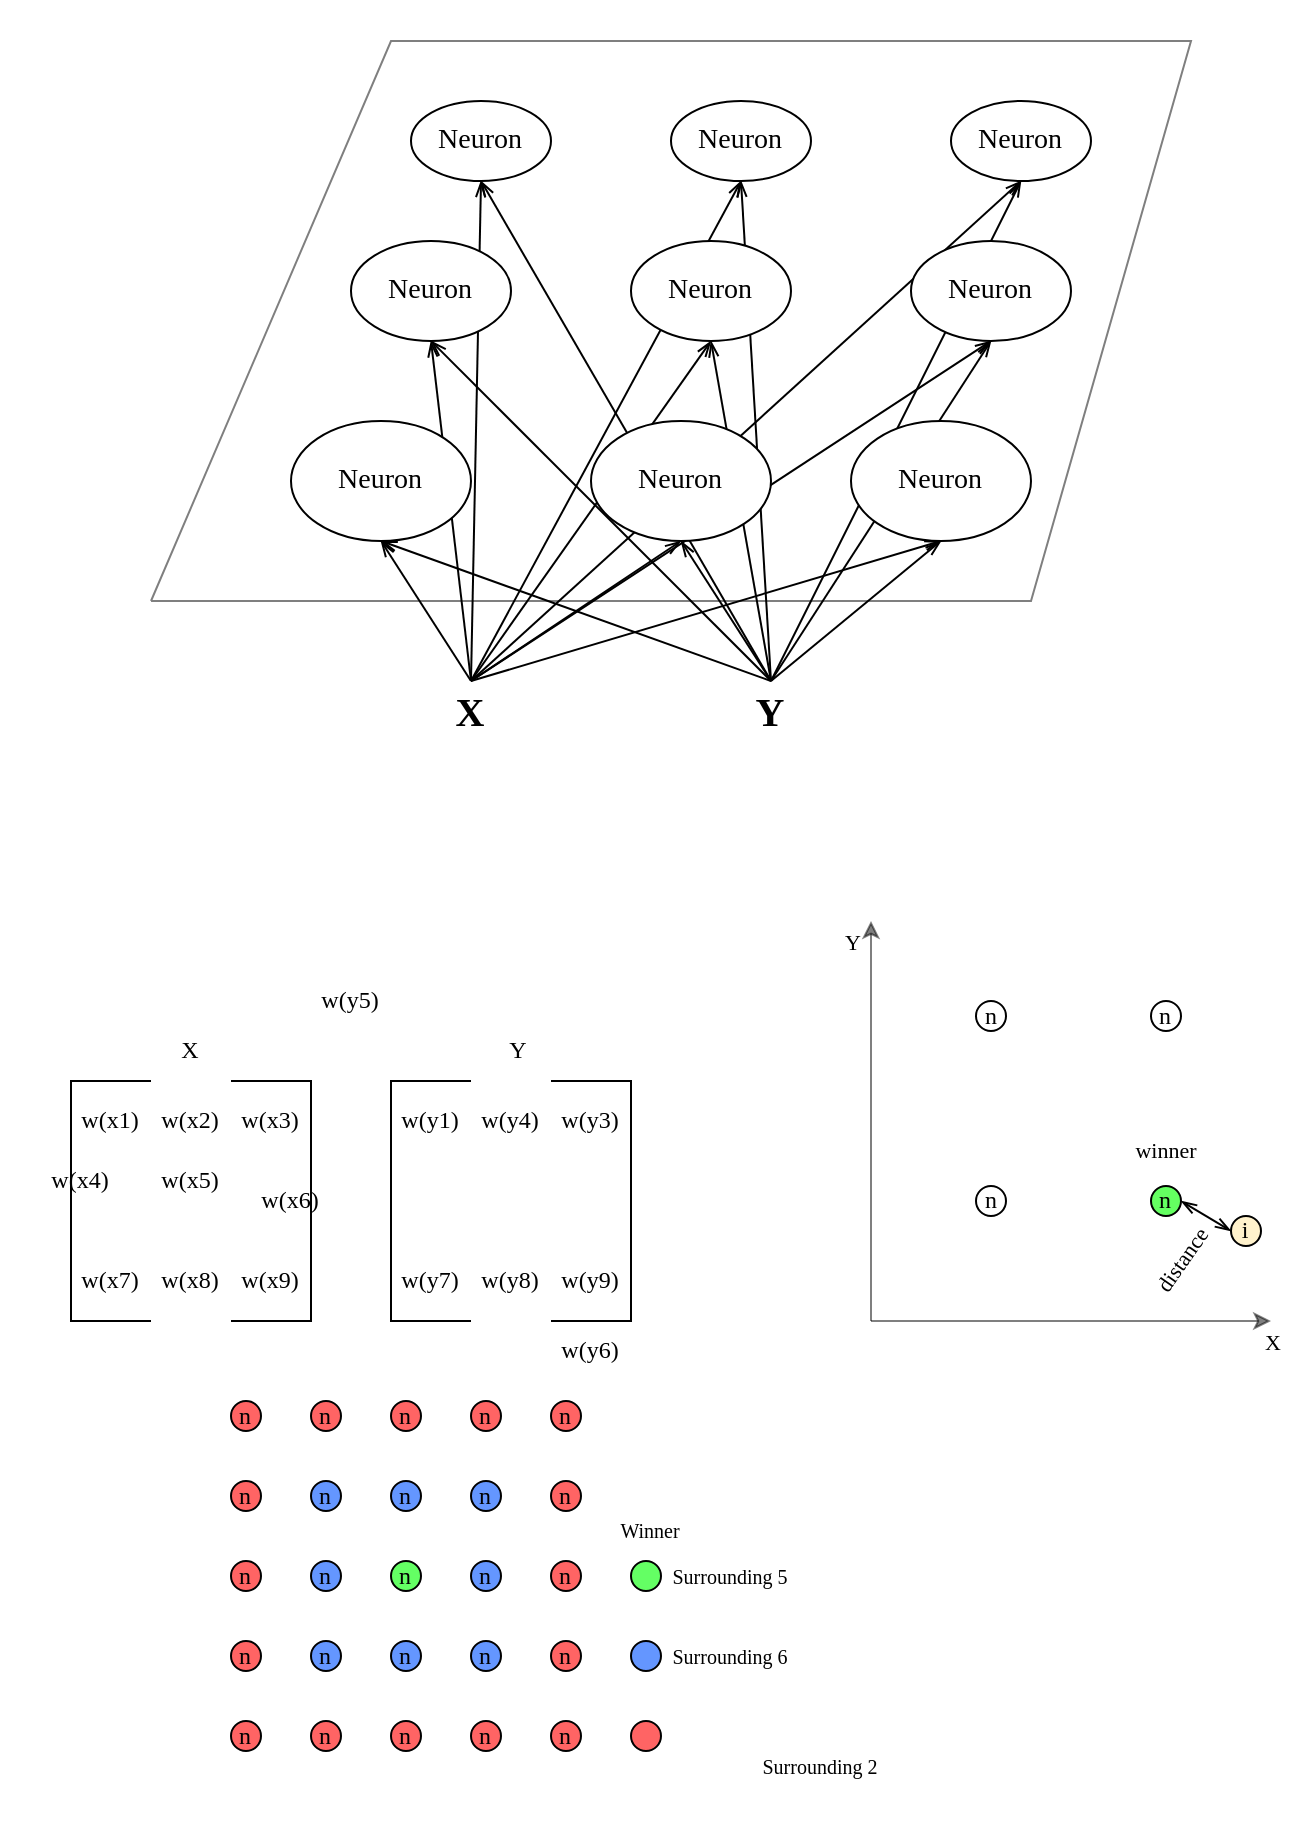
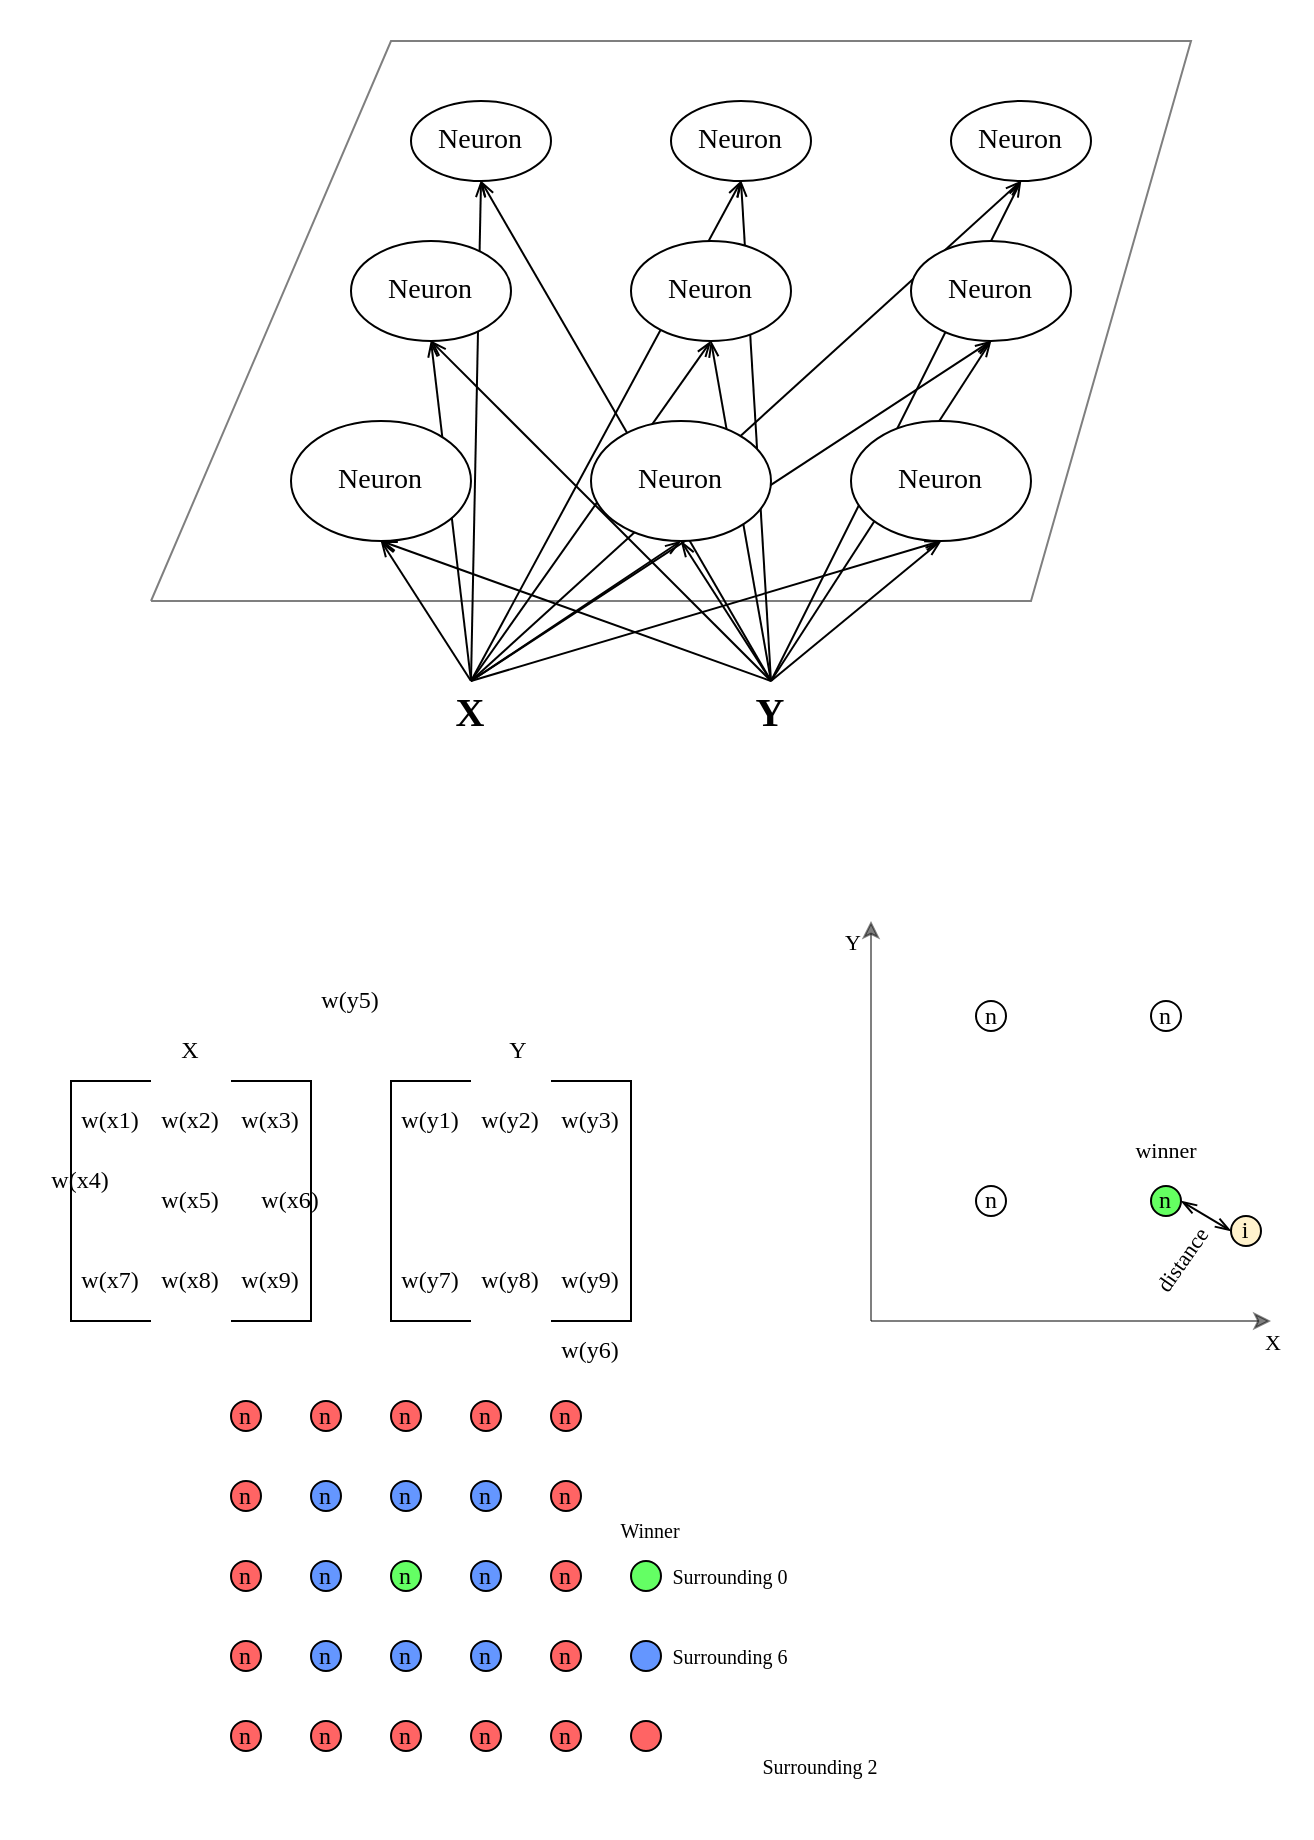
node "w(y4)": label "w(y4)" -> "w(y2)"
node "w(x5)": moved (191, 1181) -> (191, 1201)
node "Surrounding 5": label "Surrounding 5" -> "Surrounding 0"
